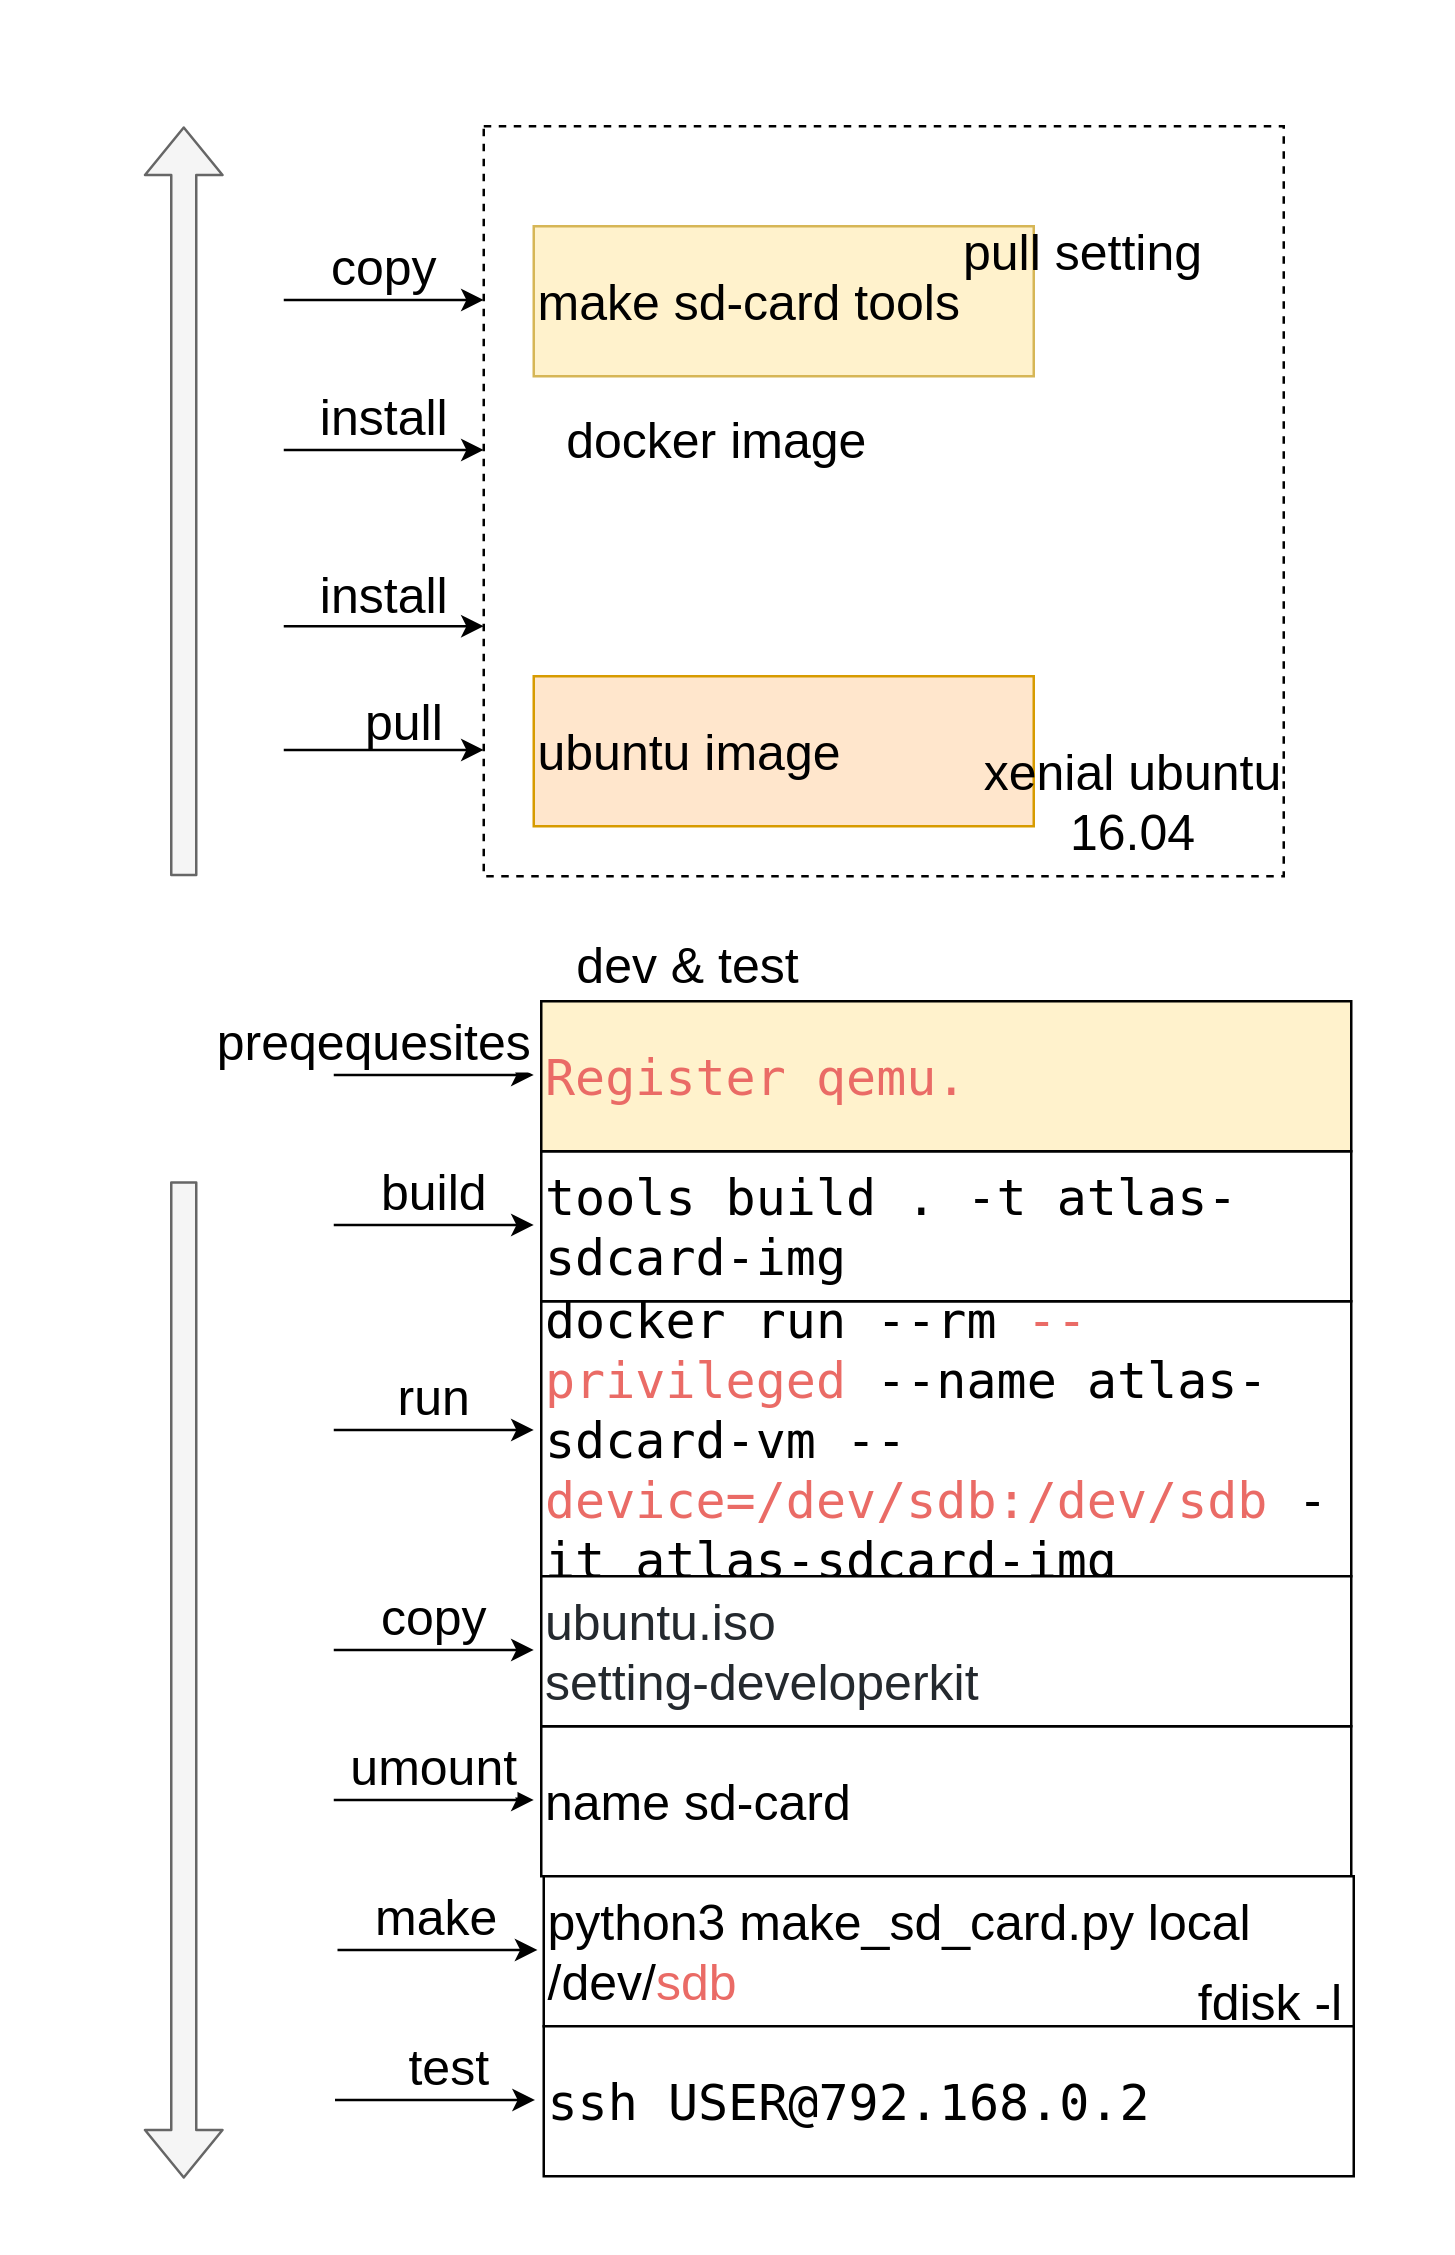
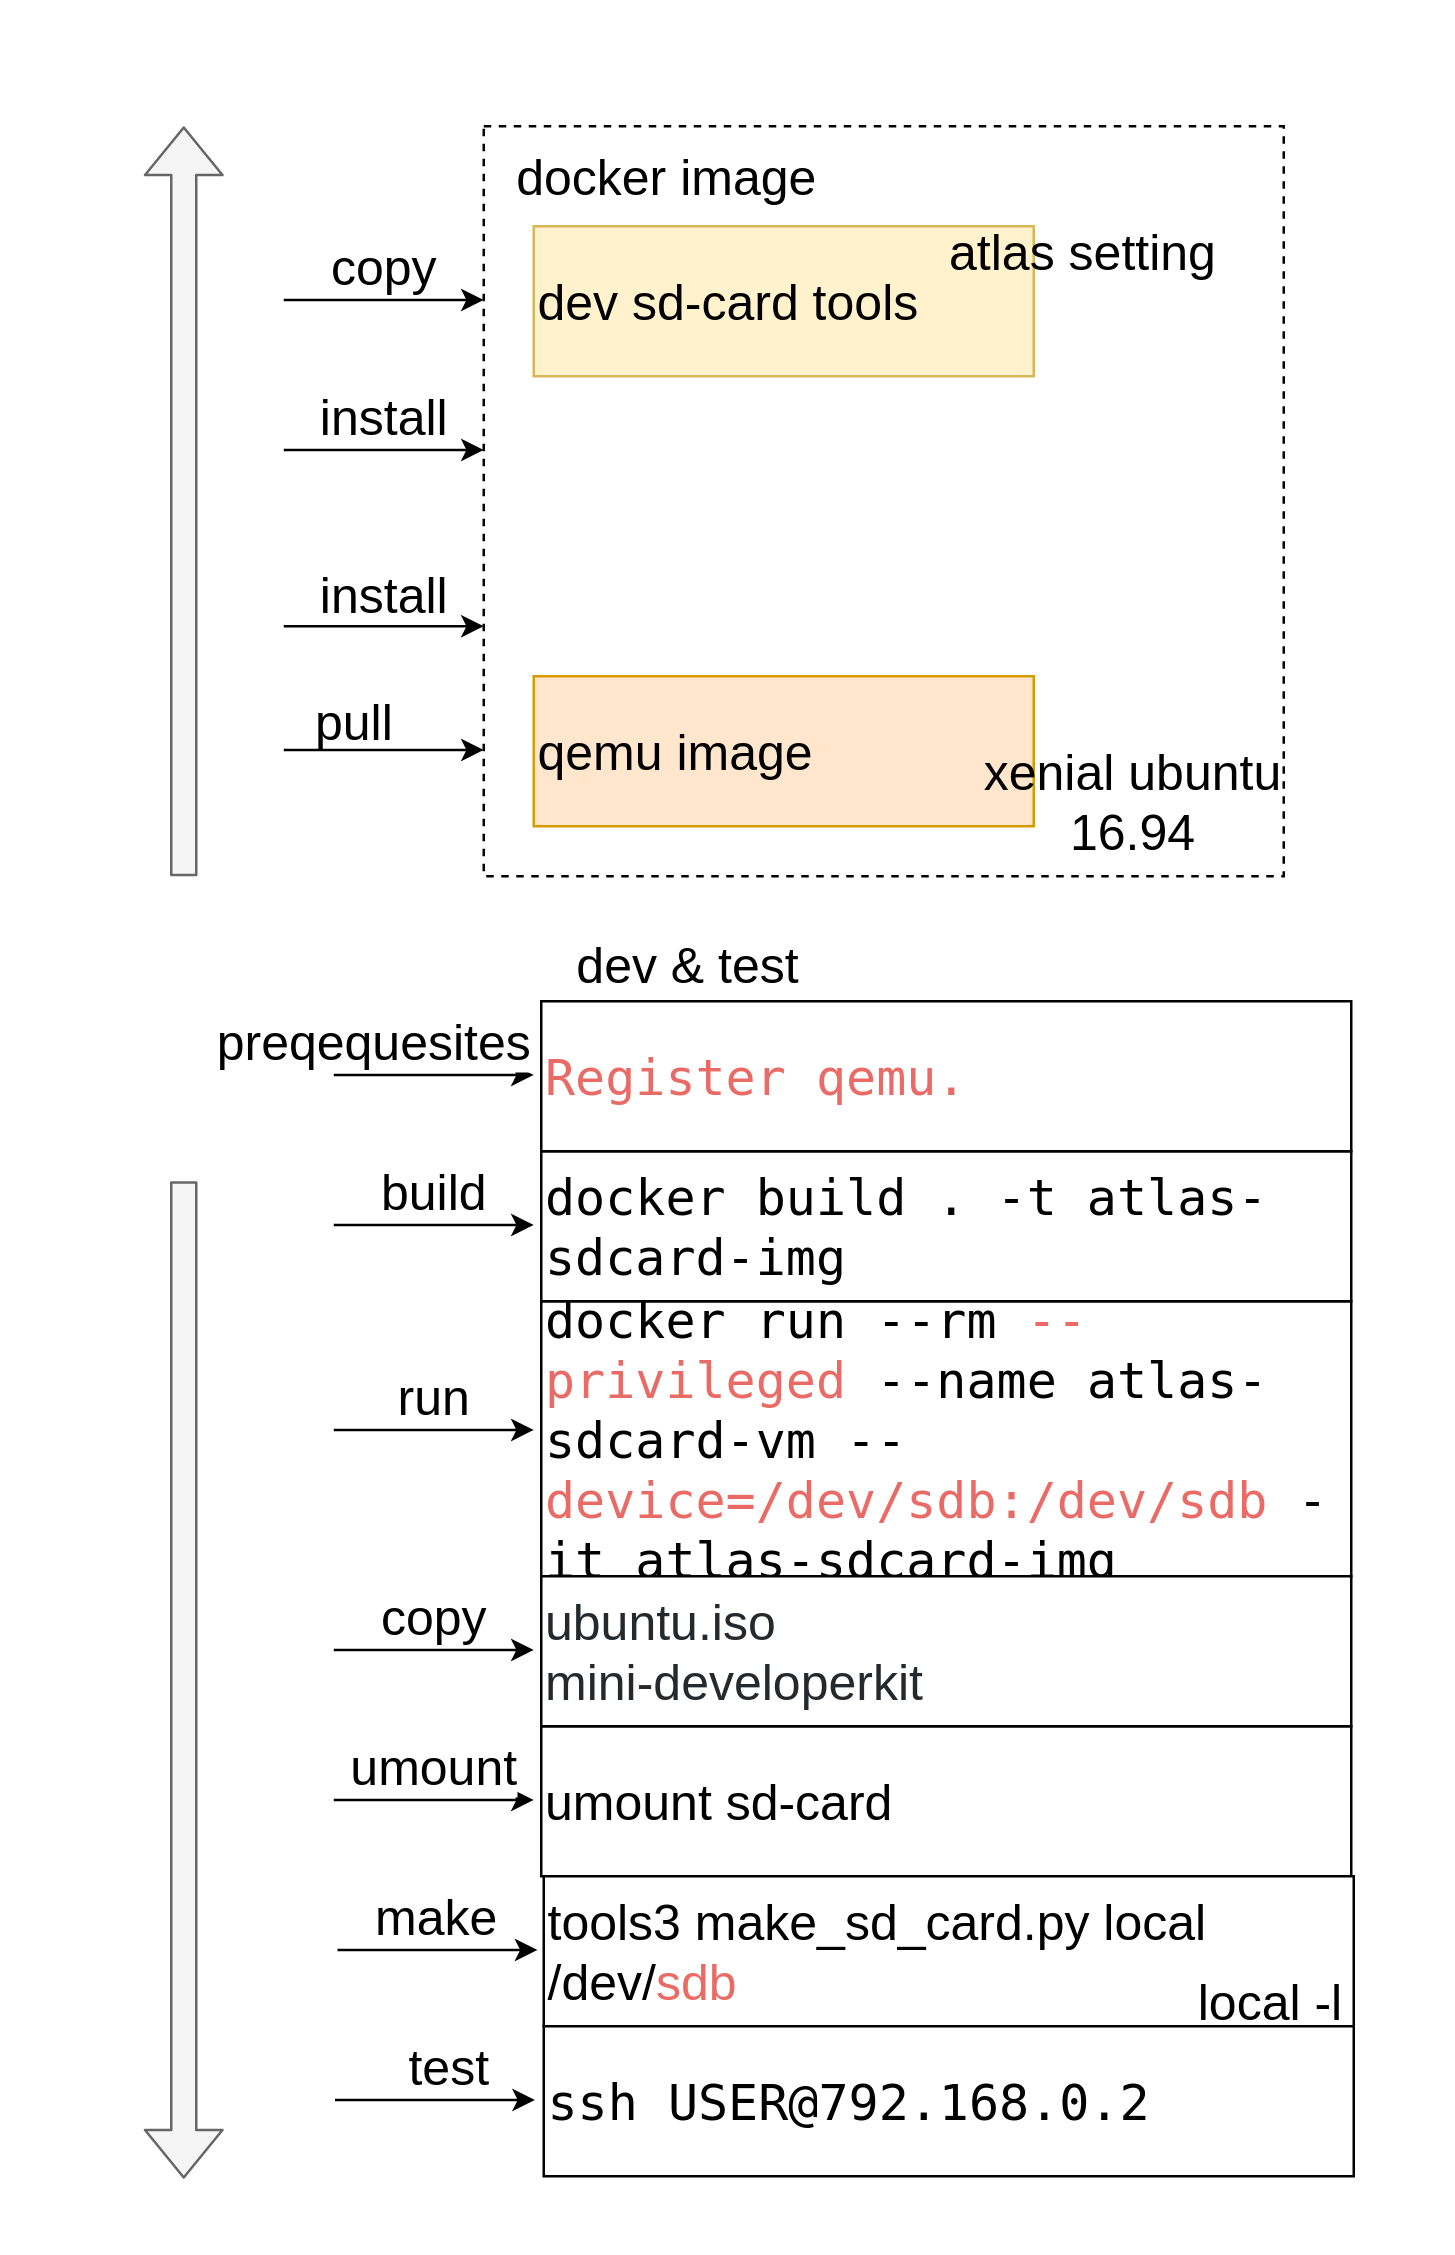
node "pull setting": label "pull setting" -> "atlas setting"
node "make sd-card tools": label "make sd-card tools" -> "dev sd-card tools"
node "docker image": moved (718, 439) -> (668, 176)
node "pull": moved (399, 711) -> (349, 711)
node "ubuntu image": label "ubuntu image" -> "qemu image"
node "xenial ubuntu 16.04": label "xenial ubuntu 16.04" -> "xenial ubuntu 16.94"
node "Register qemu.": fillcolor #fff2cc -> #ffffff
node "tools build . -t atlas-sdcard-img": label "tools build . -t atlas-sdcard-img" -> "docker build . -t atlas-sdcard-img"
node "ubuntu.isosetting-developerkit": label "ubuntu.isosetting-developerkit" -> "ubuntu.isomini-developerkit"
node "name sd-card": label "name sd-card" -> "umount sd-card"
node "python3 make_sd_card.py local /dev/sdb": label "python3 make_sd_card.py local /dev/sdb" -> "tools3 make_sd_card.py local /dev/sdb"
node "fdisk -l": label "fdisk -l" -> "local -l"
